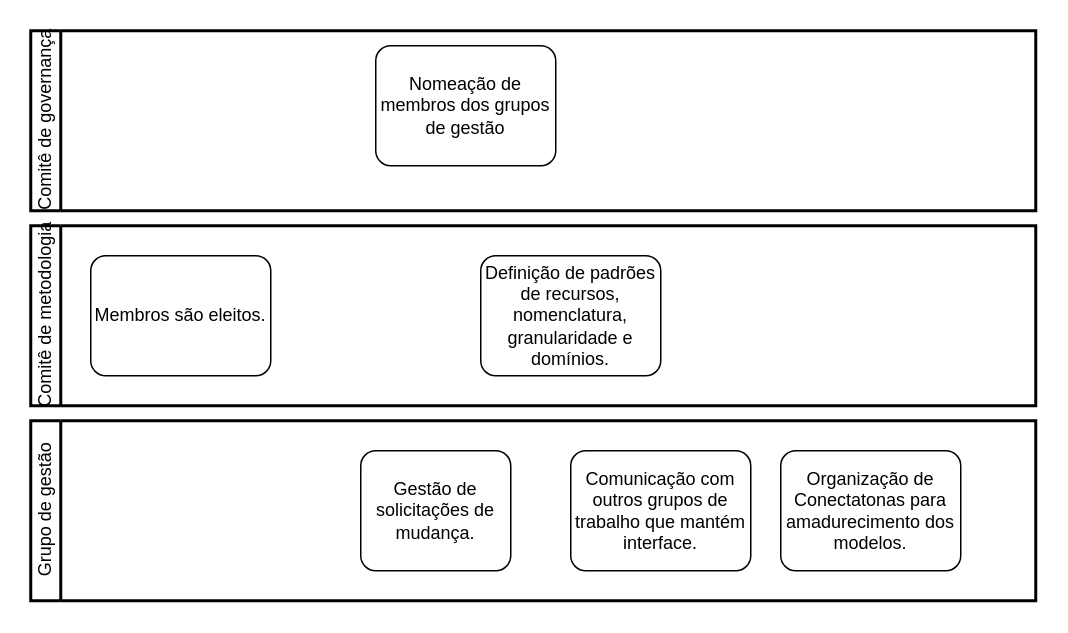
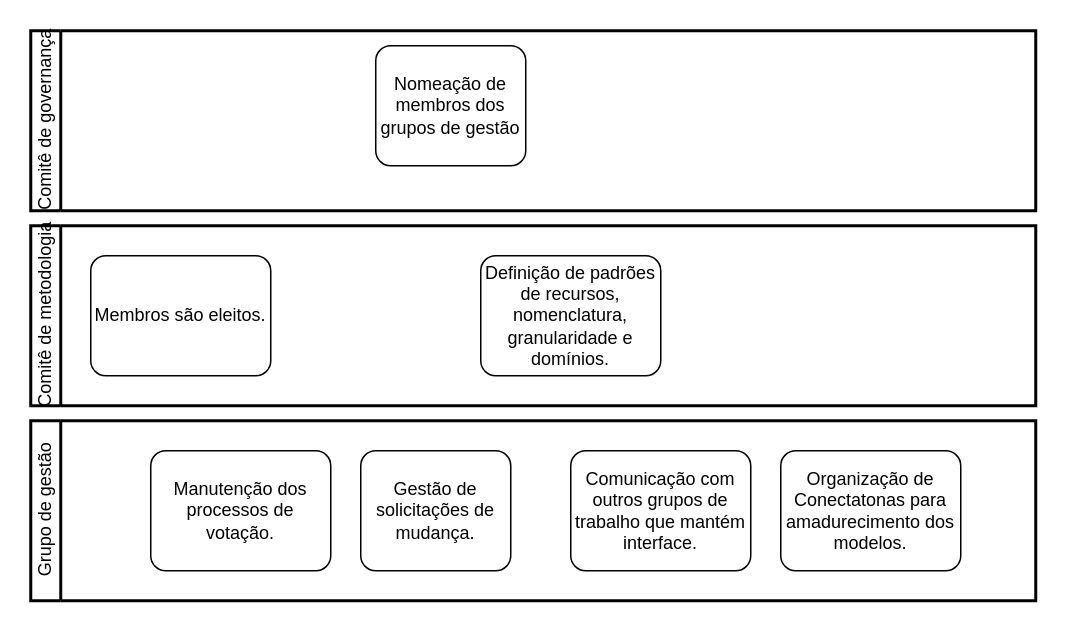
node "Nomeação de membros dos grupos de gestão": size 180x120 -> 150x120
node "Manutenção dos processos de votação.": added
